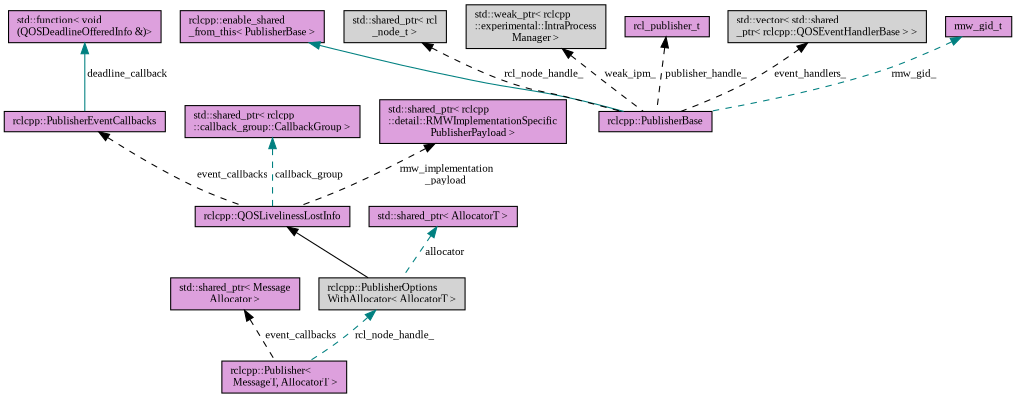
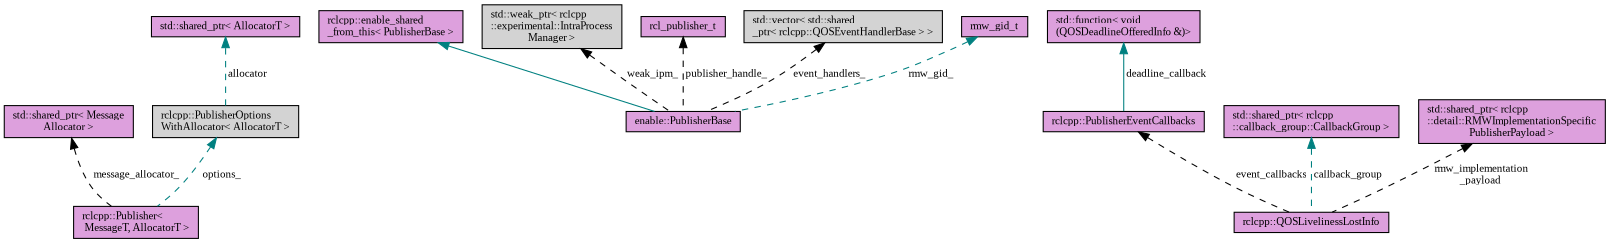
node "std::shared_ptr< rcl _node_t >": removed
node "rclcpp::PublisherBase": label "rclcpp::PublisherBase" -> "enable::PublisherBase"
edge "rclcpp::PublisherOptions WithAllocator< AllocatorT >" -> "rclcpp::QOSLivelinessLostInfo": removed
edge "rclcpp::Publisher< MessageT, AllocatorT >" -> "std::shared_ptr< Message Allocator >": label " event_callbacks" -> " message_allocator_"
edge "rclcpp::Publisher< MessageT, AllocatorT >" -> "rclcpp::PublisherOptions WithAllocator< AllocatorT >": label " rcl_node_handle_" -> " options_"
